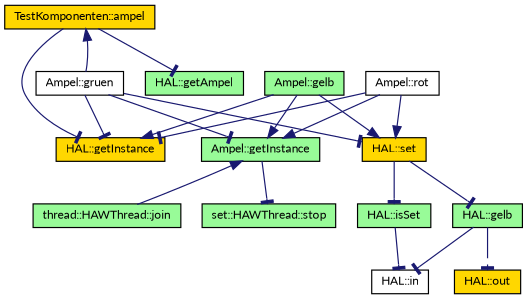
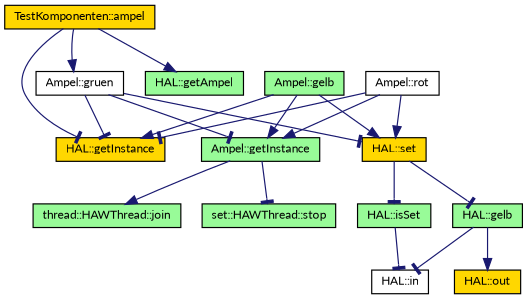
edge "TestKomponenten::ampel" -> "HAL::getAmpel": arrowhead tee -> normal
edge "Ampel::gruen" -> "TestKomponenten::ampel": reversed
edge "thread::HAWThread::join" -> "Ampel::getInstance": reversed
edge "HAL::gelb" -> "HAL::out": arrowhead tee -> normal
